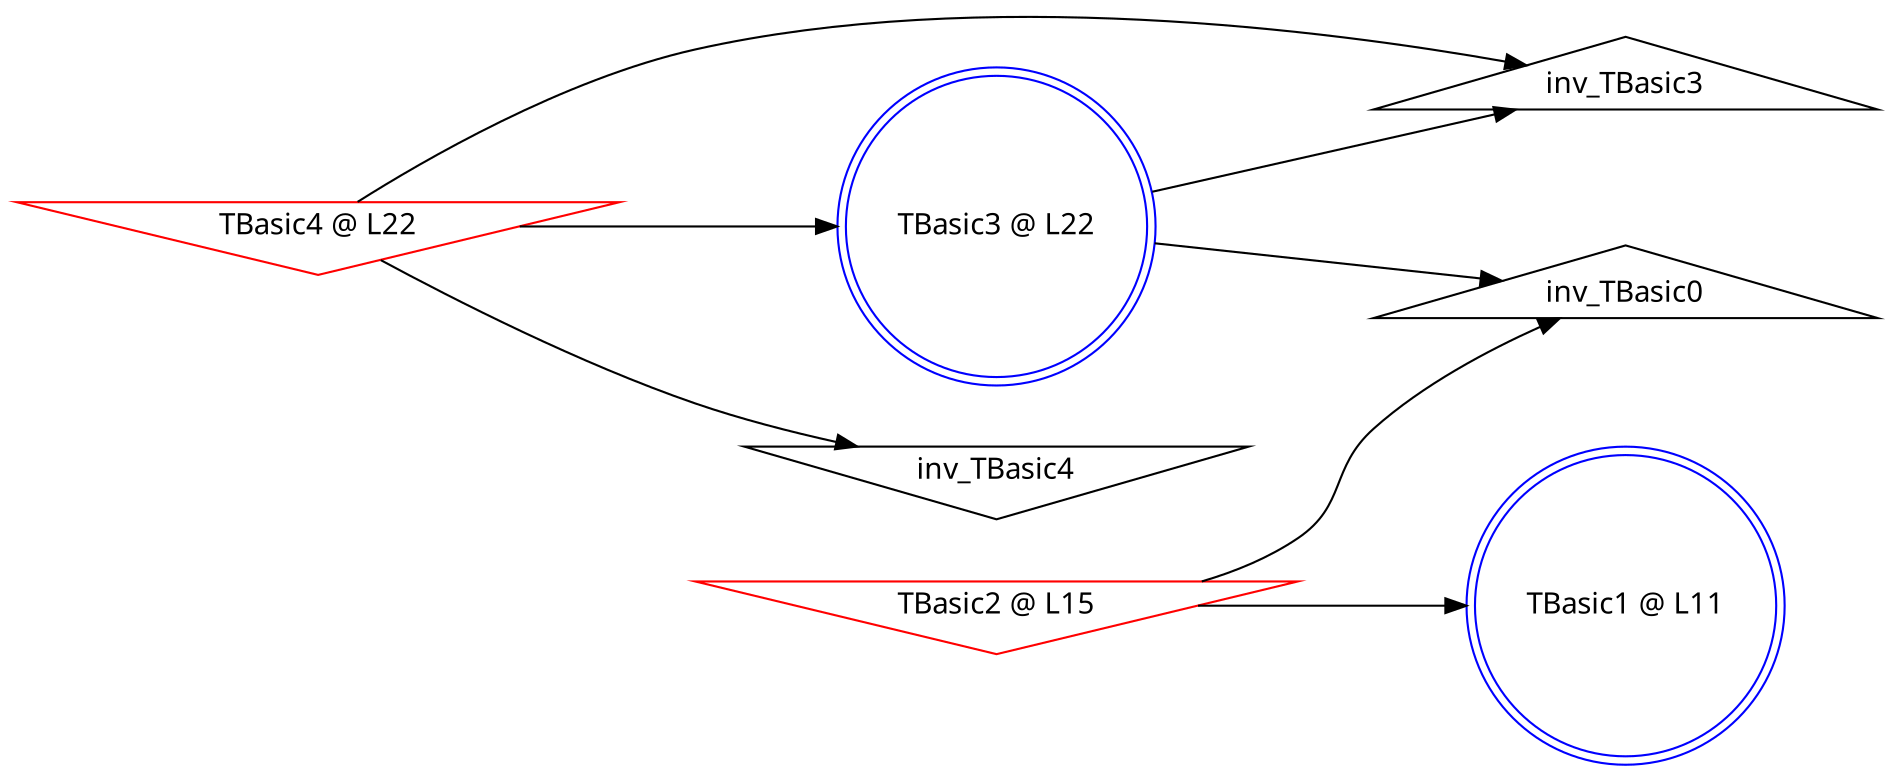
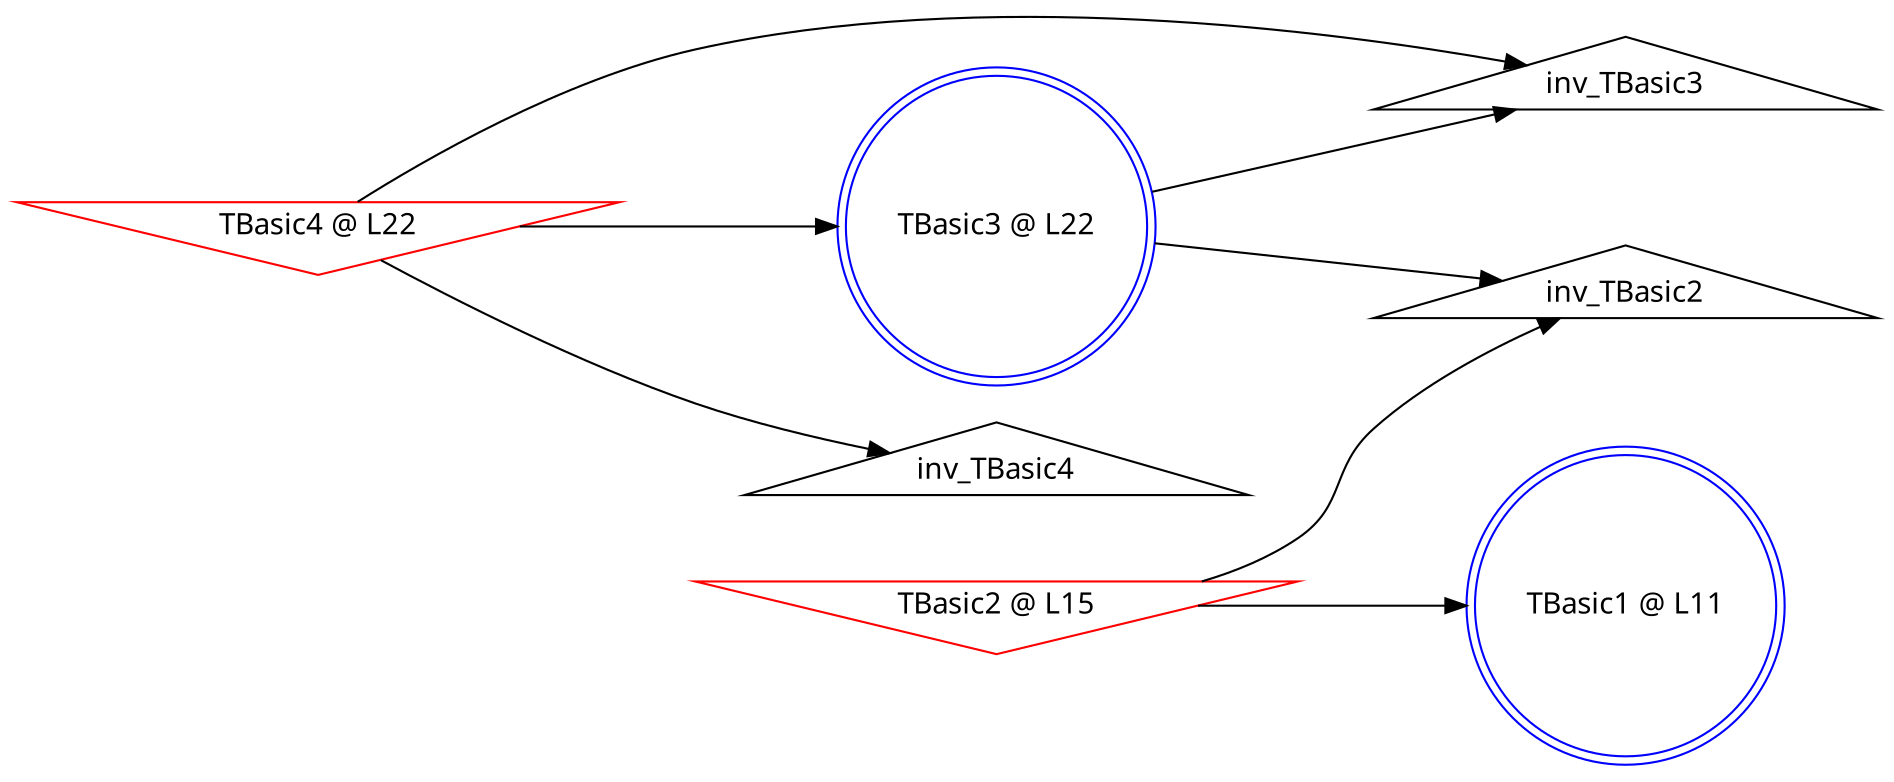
node "inv_TBasic0": label "inv_TBasic0" -> "inv_TBasic2"
node "inv_TBasic4": shape invtriangle -> triangle
